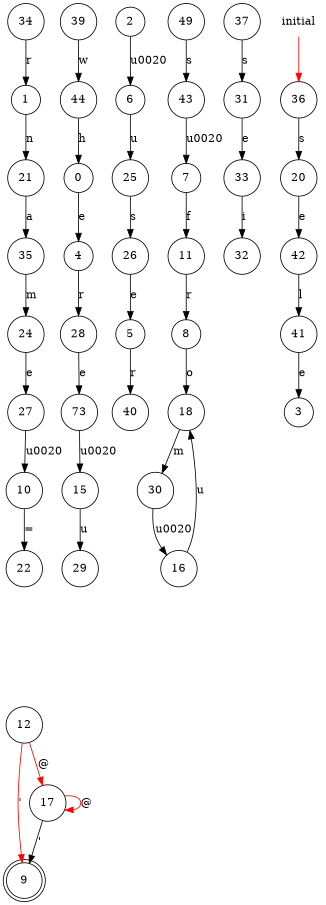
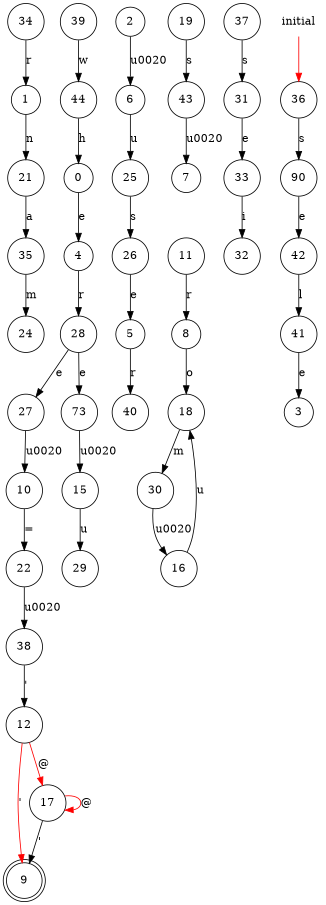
node "49": label "49" -> "19"
node "20": label "20" -> "90"
edge "7" -> "11": removed, label "f"
edge "24" -> "27": now "28" -> "27"
node "38": added
